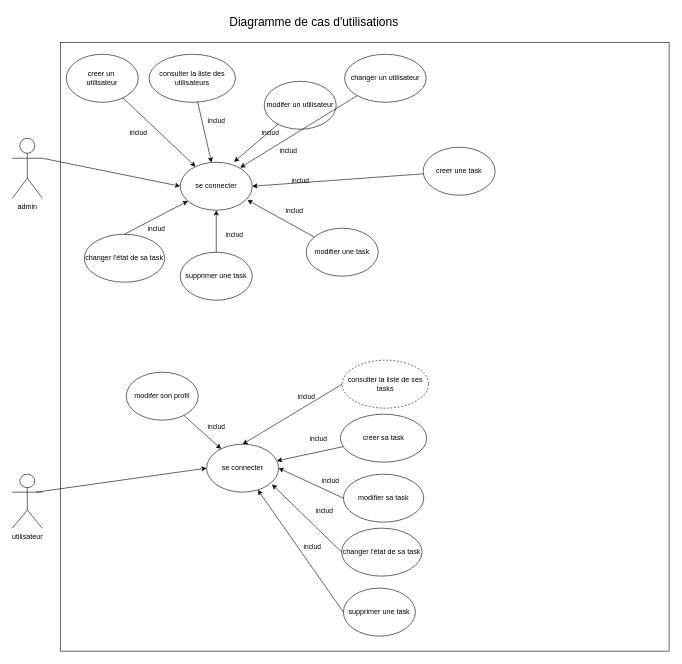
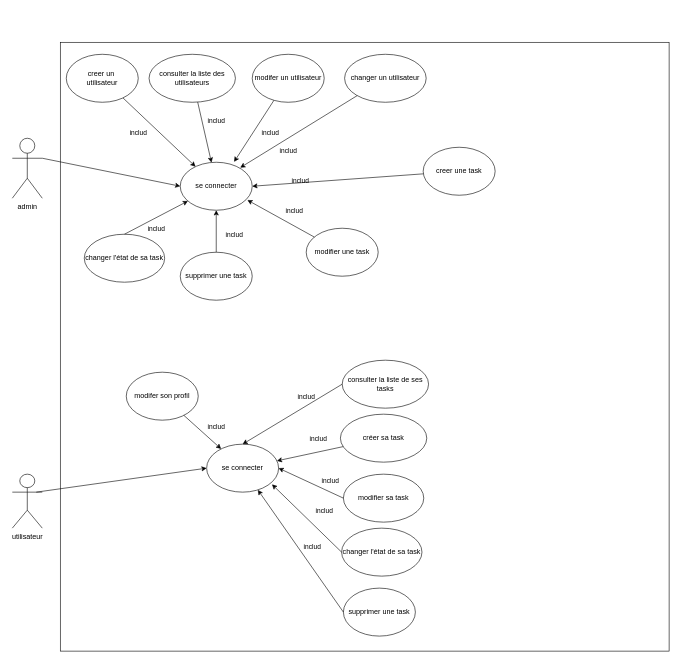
node "Diagramme de cas d'utilisations": removed
node "modifer un utilisateur": moved (300, 105) -> (288, 78)
node "consulter la liste de ses tasks": style dashed -> solid
